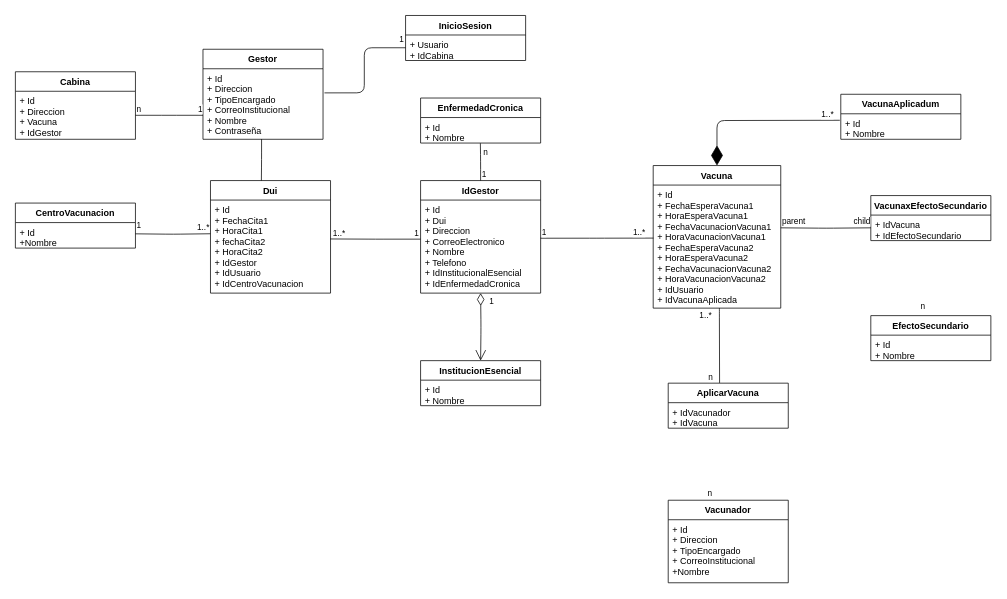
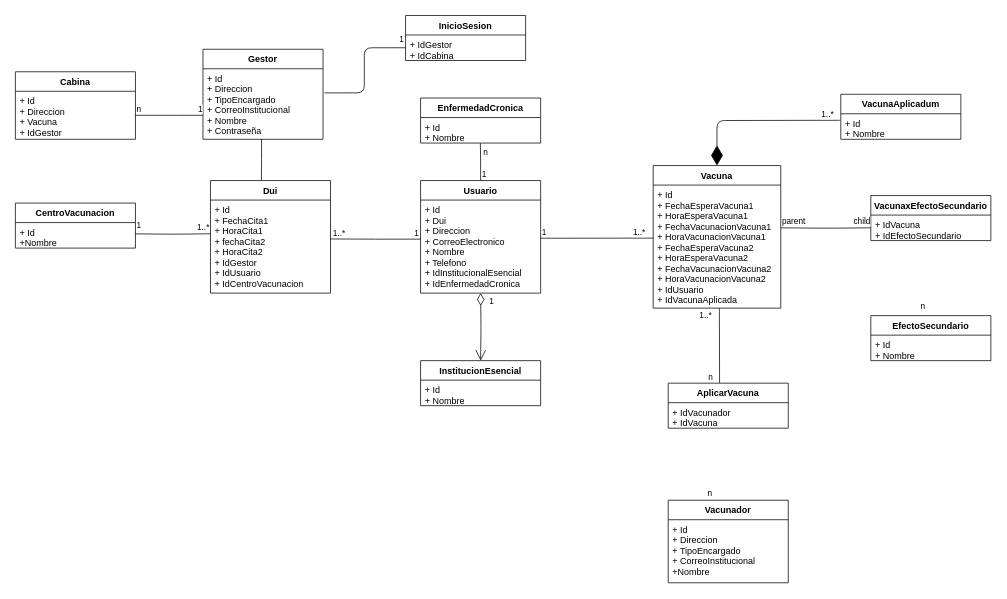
node "+ Usuario + IdCabina": label "+ Usuario + IdCabina" -> "+ IdGestor + IdCabina"
node "IdGestor": label "IdGestor" -> "Usuario"
